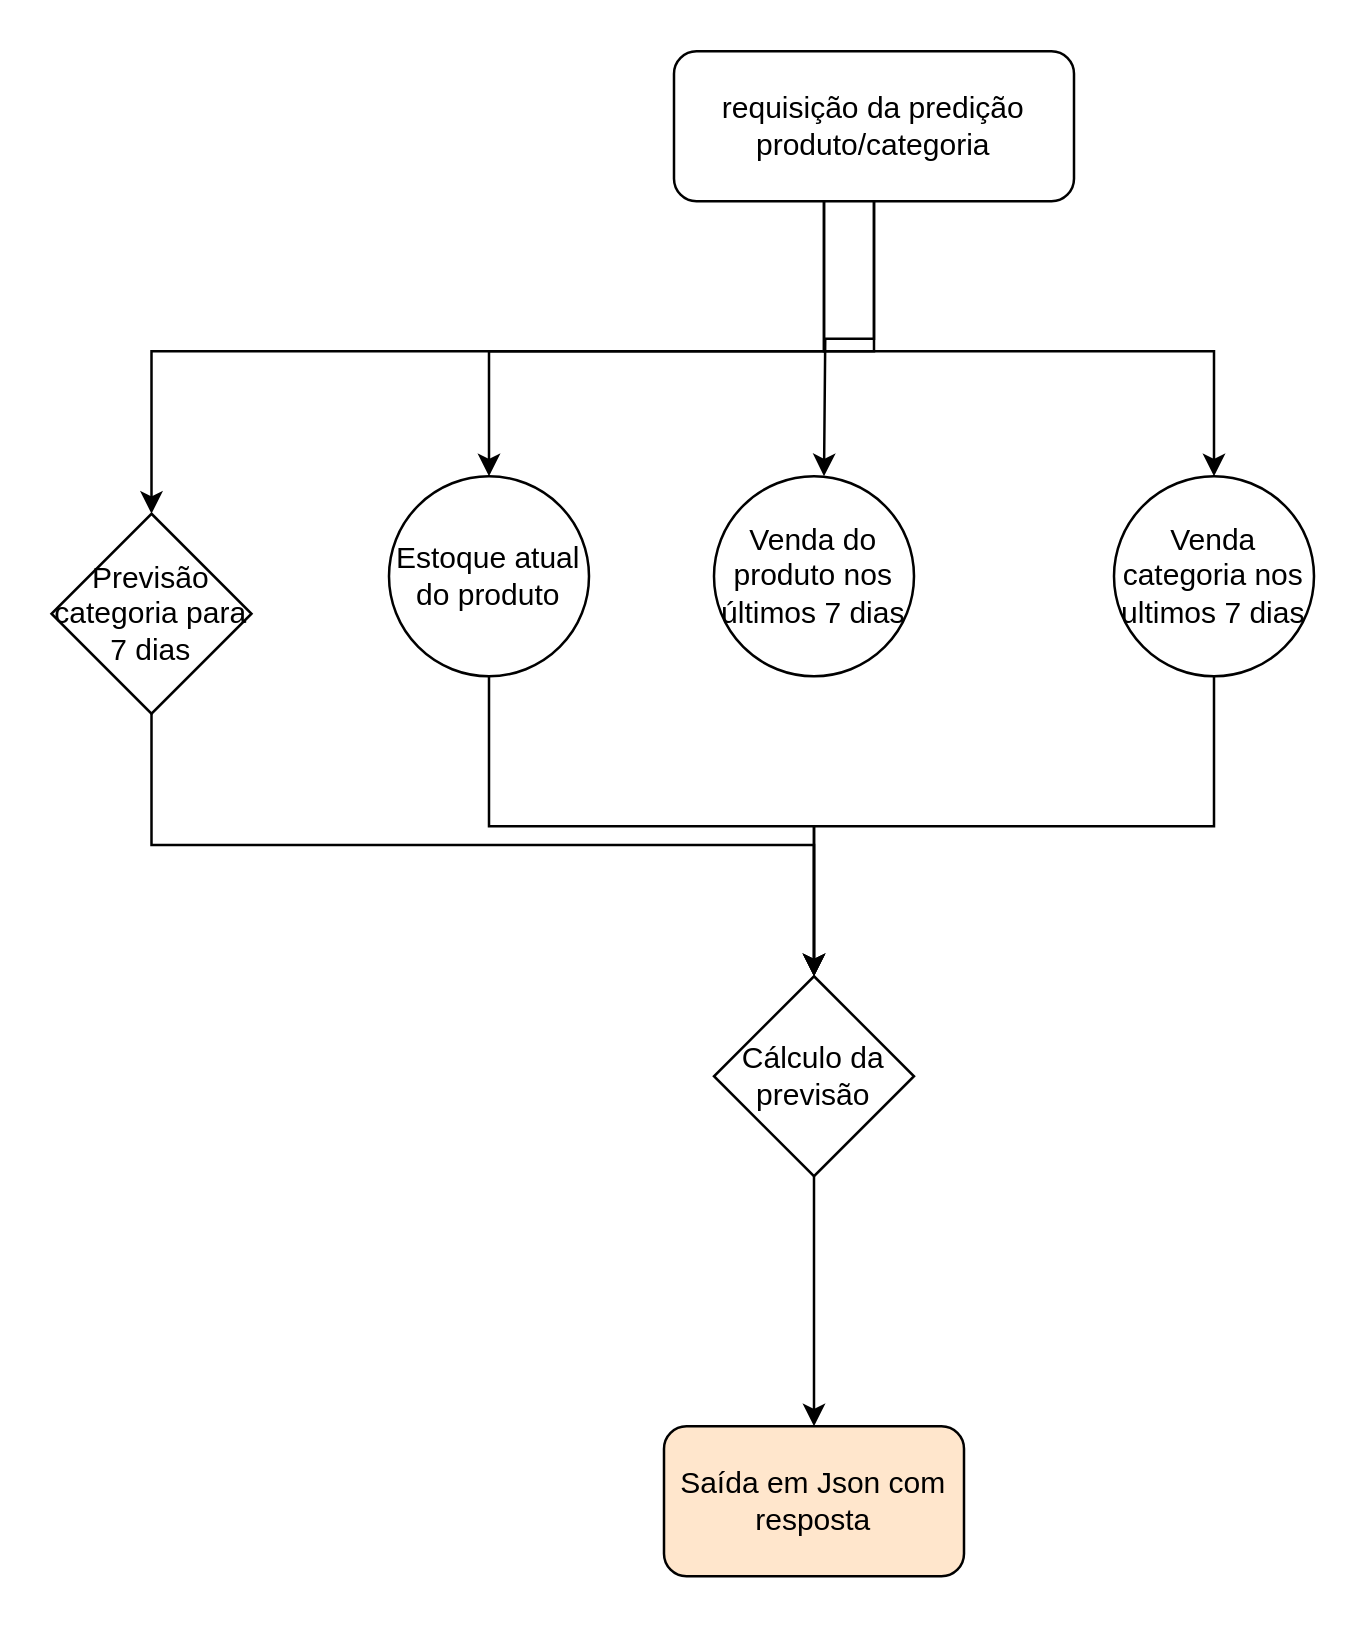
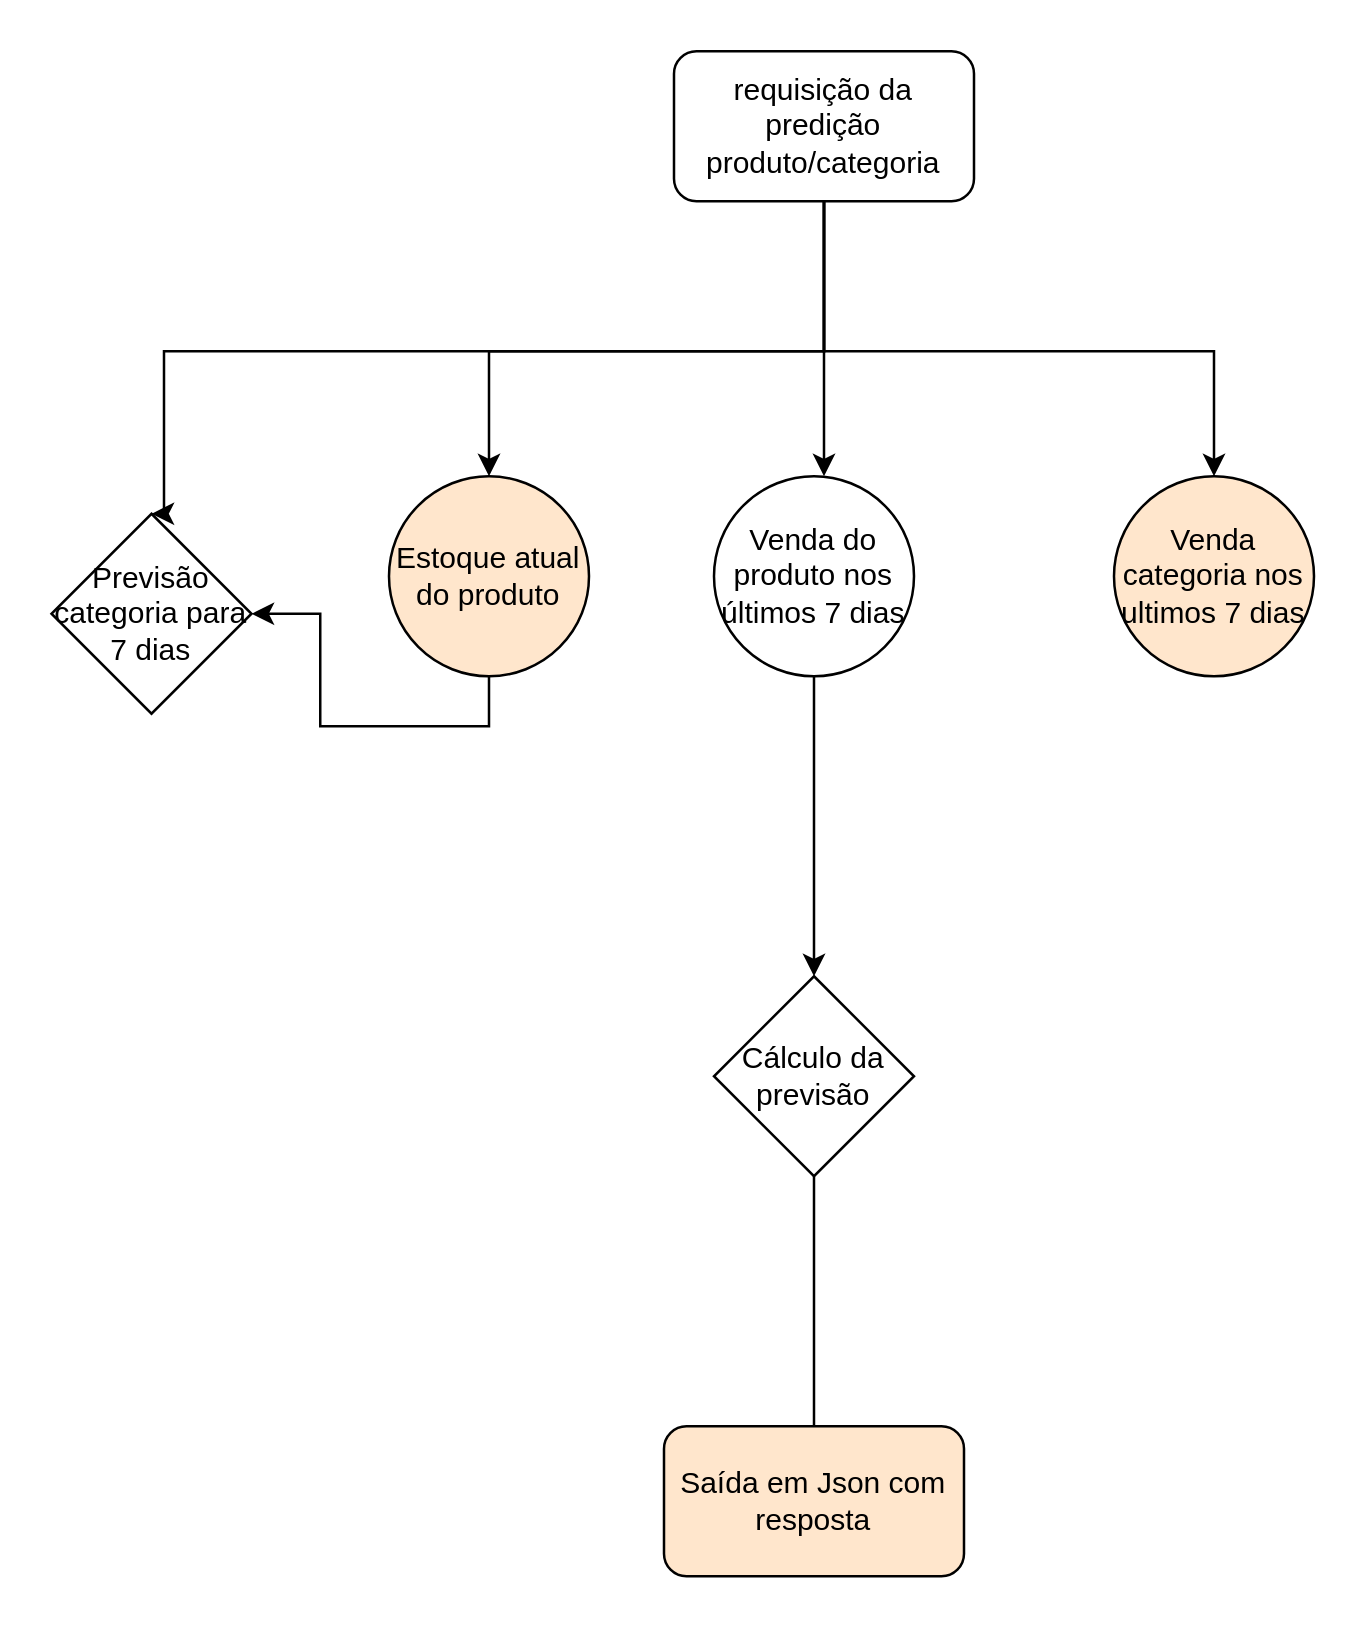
node "requisição da predição produto/categoria": size 400x150 -> 300x150
node "Estoque atual do produto": fillcolor #ffffff -> #ffe6cc
node "Venda categoria nos ultimos 7 dias": fillcolor #ffffff -> #ffe6cc
edge "Venda do produto nos últimos 7 dias" -> "Cálculo da previsão": added
edge "Estoque atual do produto" -> "Cálculo da previsão": now "Estoque atual do produto" -> "Previsão categoria para 7 dias"
edge "Venda categoria nos ultimos 7 dias" -> "Cálculo da previsão": removed
edge "Previsão categoria para 7 dias" -> "Cálculo da previsão": removed
edge "Cálculo da previsão" -> "Saída em Json com resposta": arrowhead classic -> none
